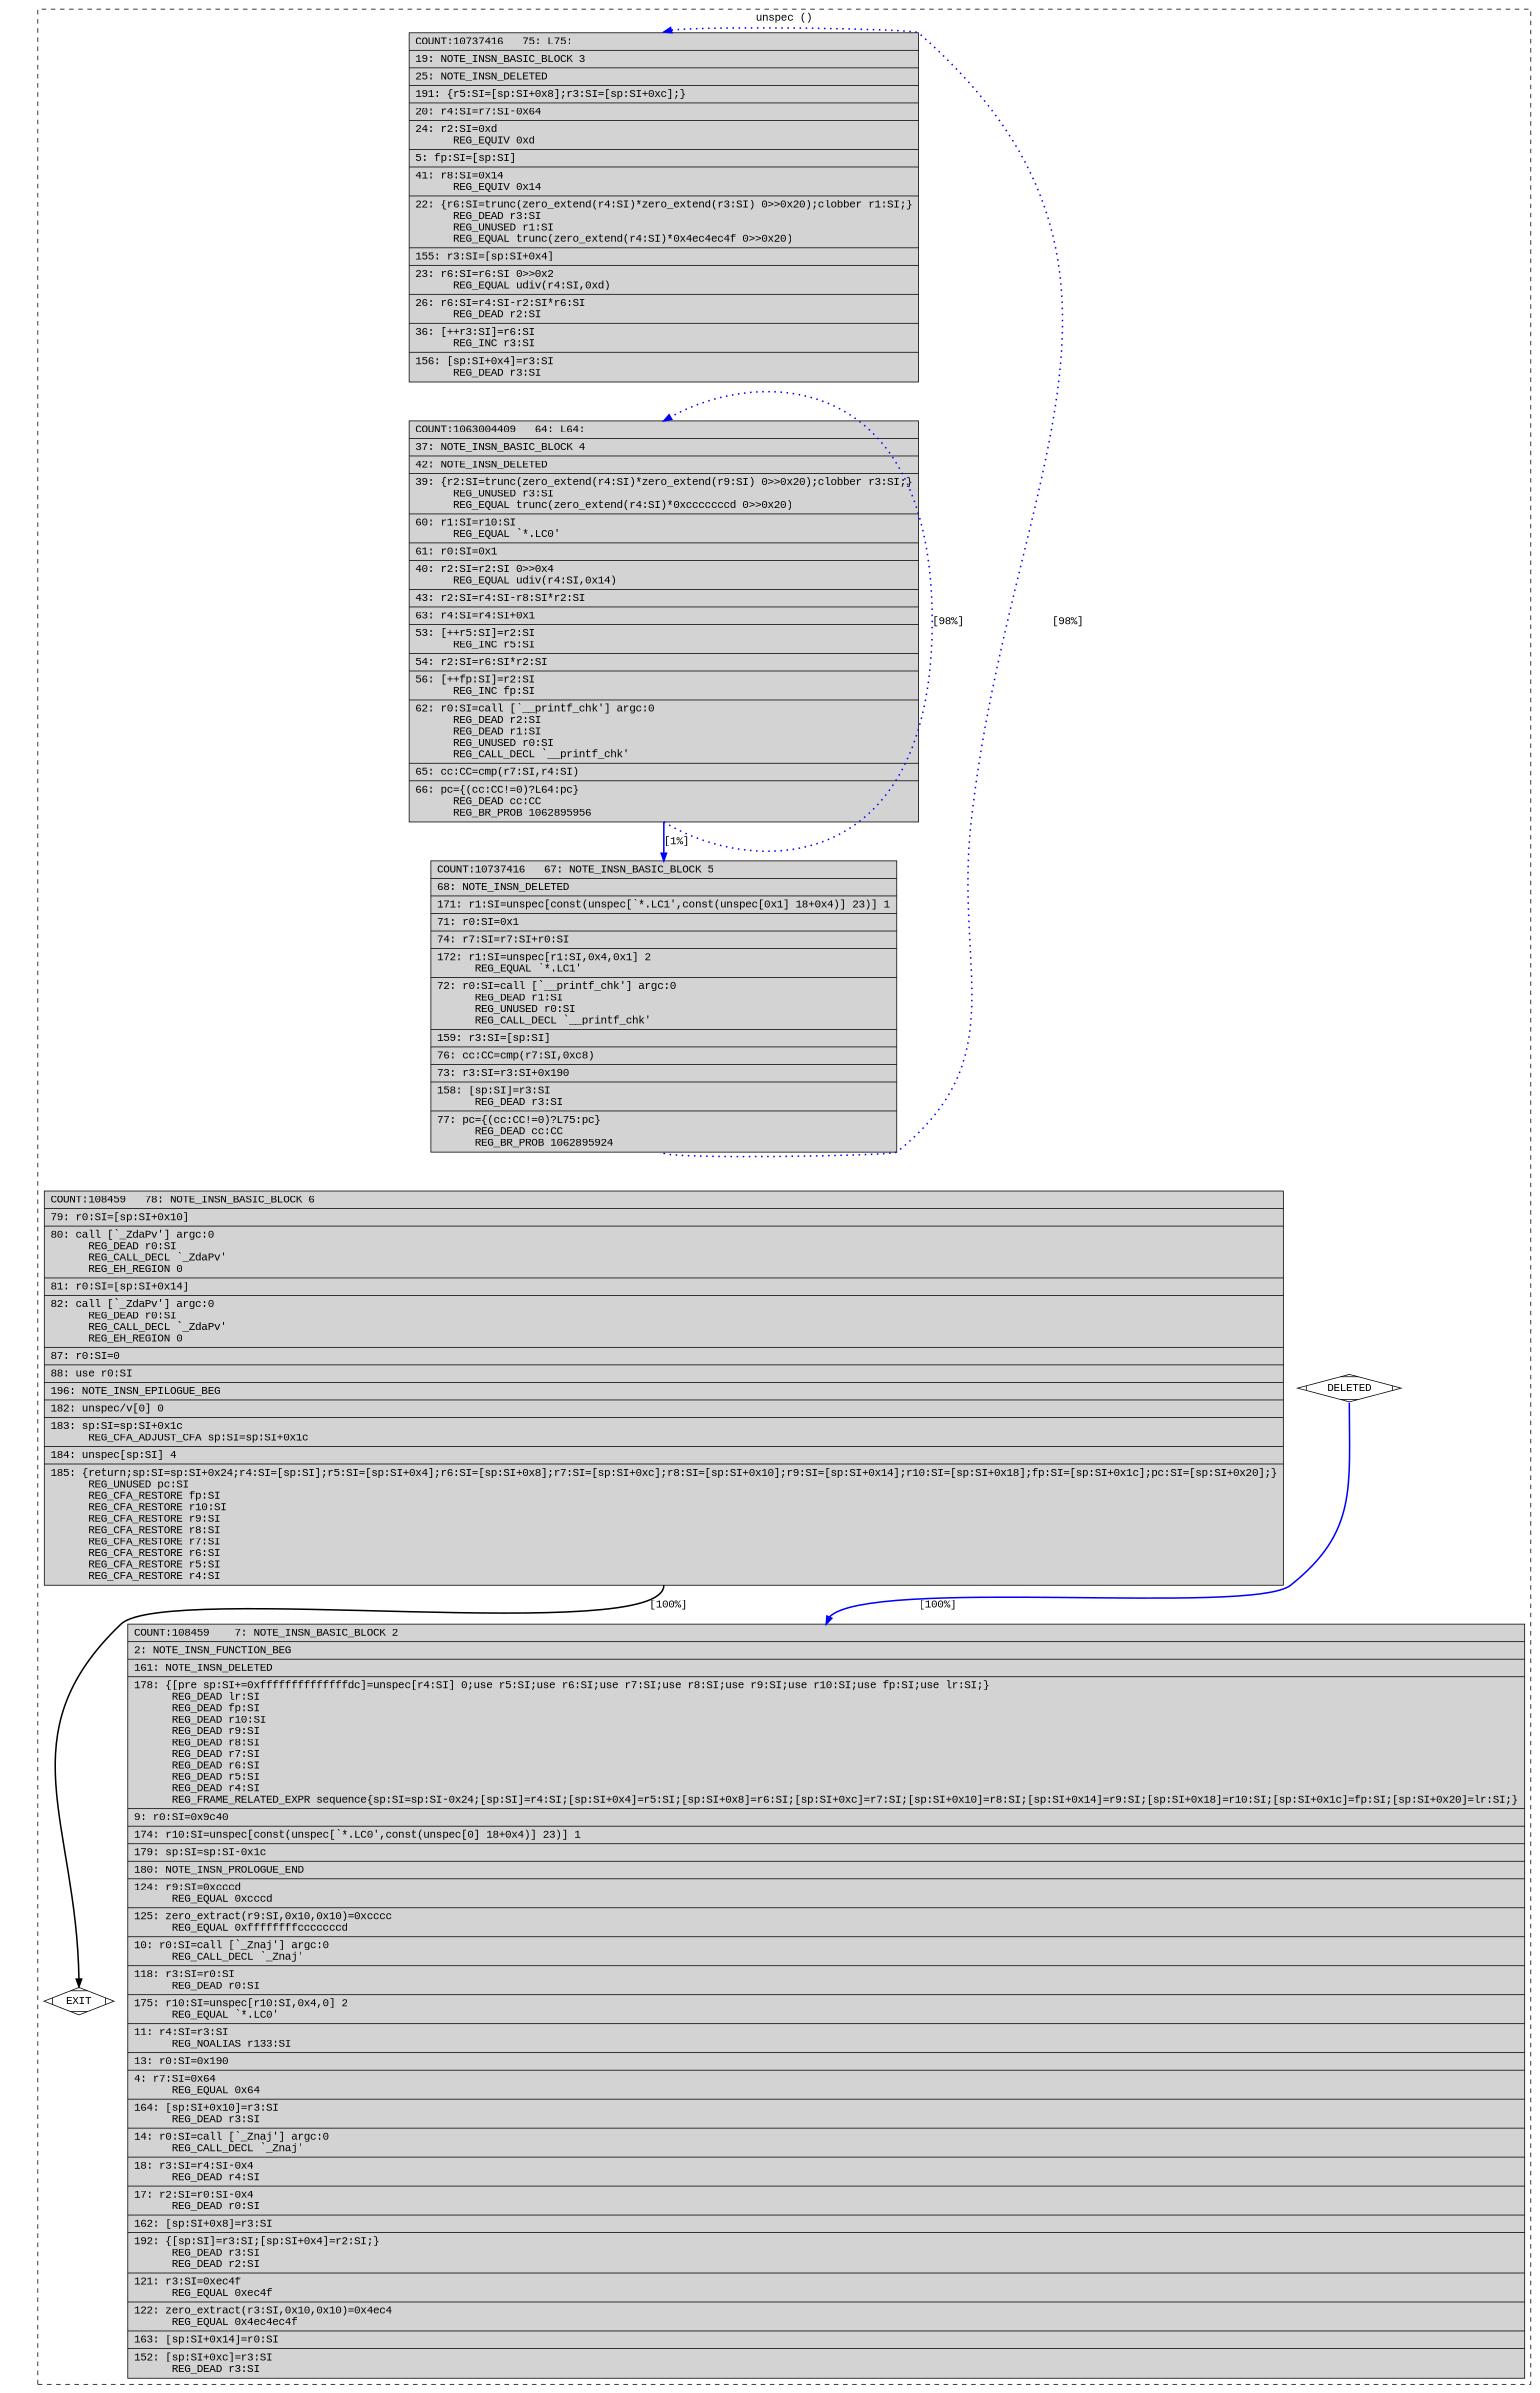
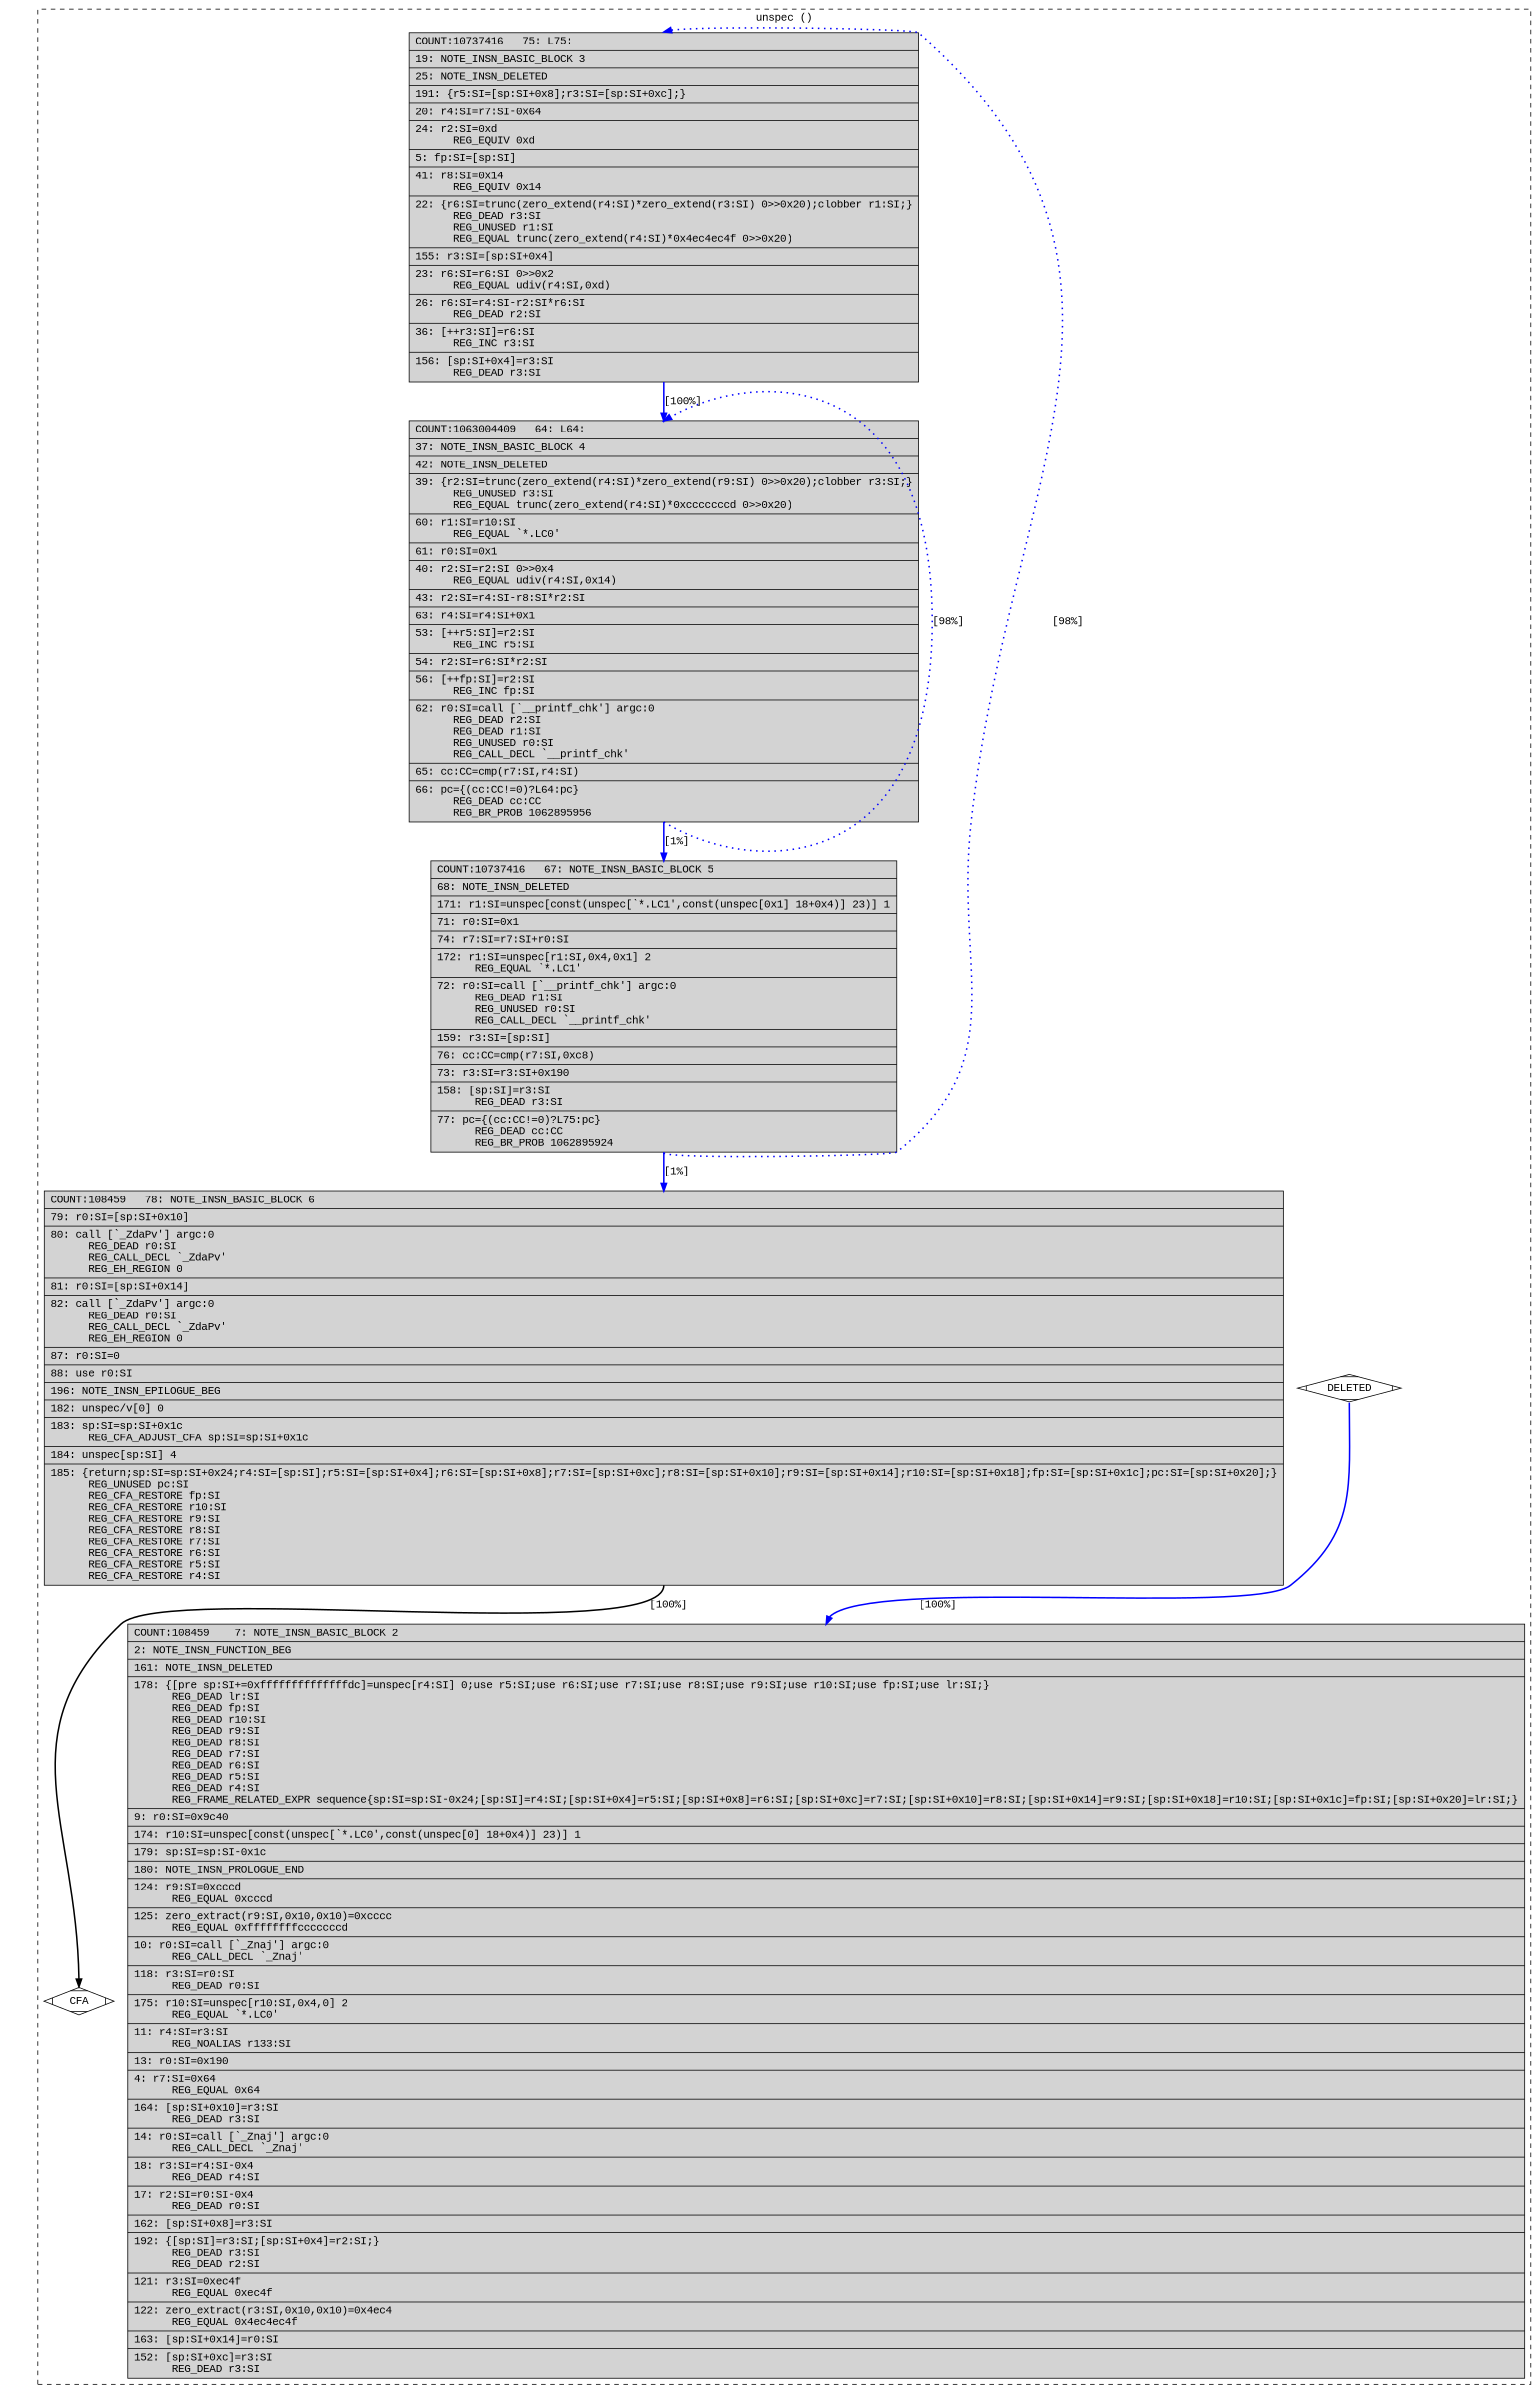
edge "COUNT:10737416   75: L75:" -> "COUNT:1063004409   64: L64:": added, label "[100%]"
edge "COUNT:10737416   67: NOTE_INSN_BASIC_BLOCK 5" -> "COUNT:108459   78: NOTE_INSN_BASIC_BLOCK 6": added, label "[1%]"
node "EXIT": label "EXIT" -> "CFA"
